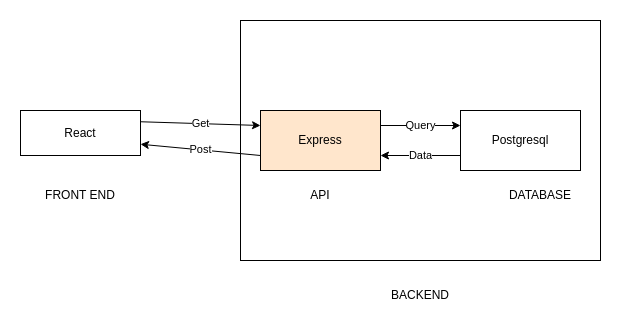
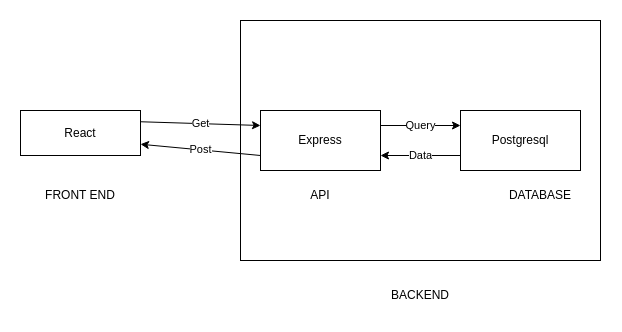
node "Express": fillcolor #ffe6cc -> #ffffff
